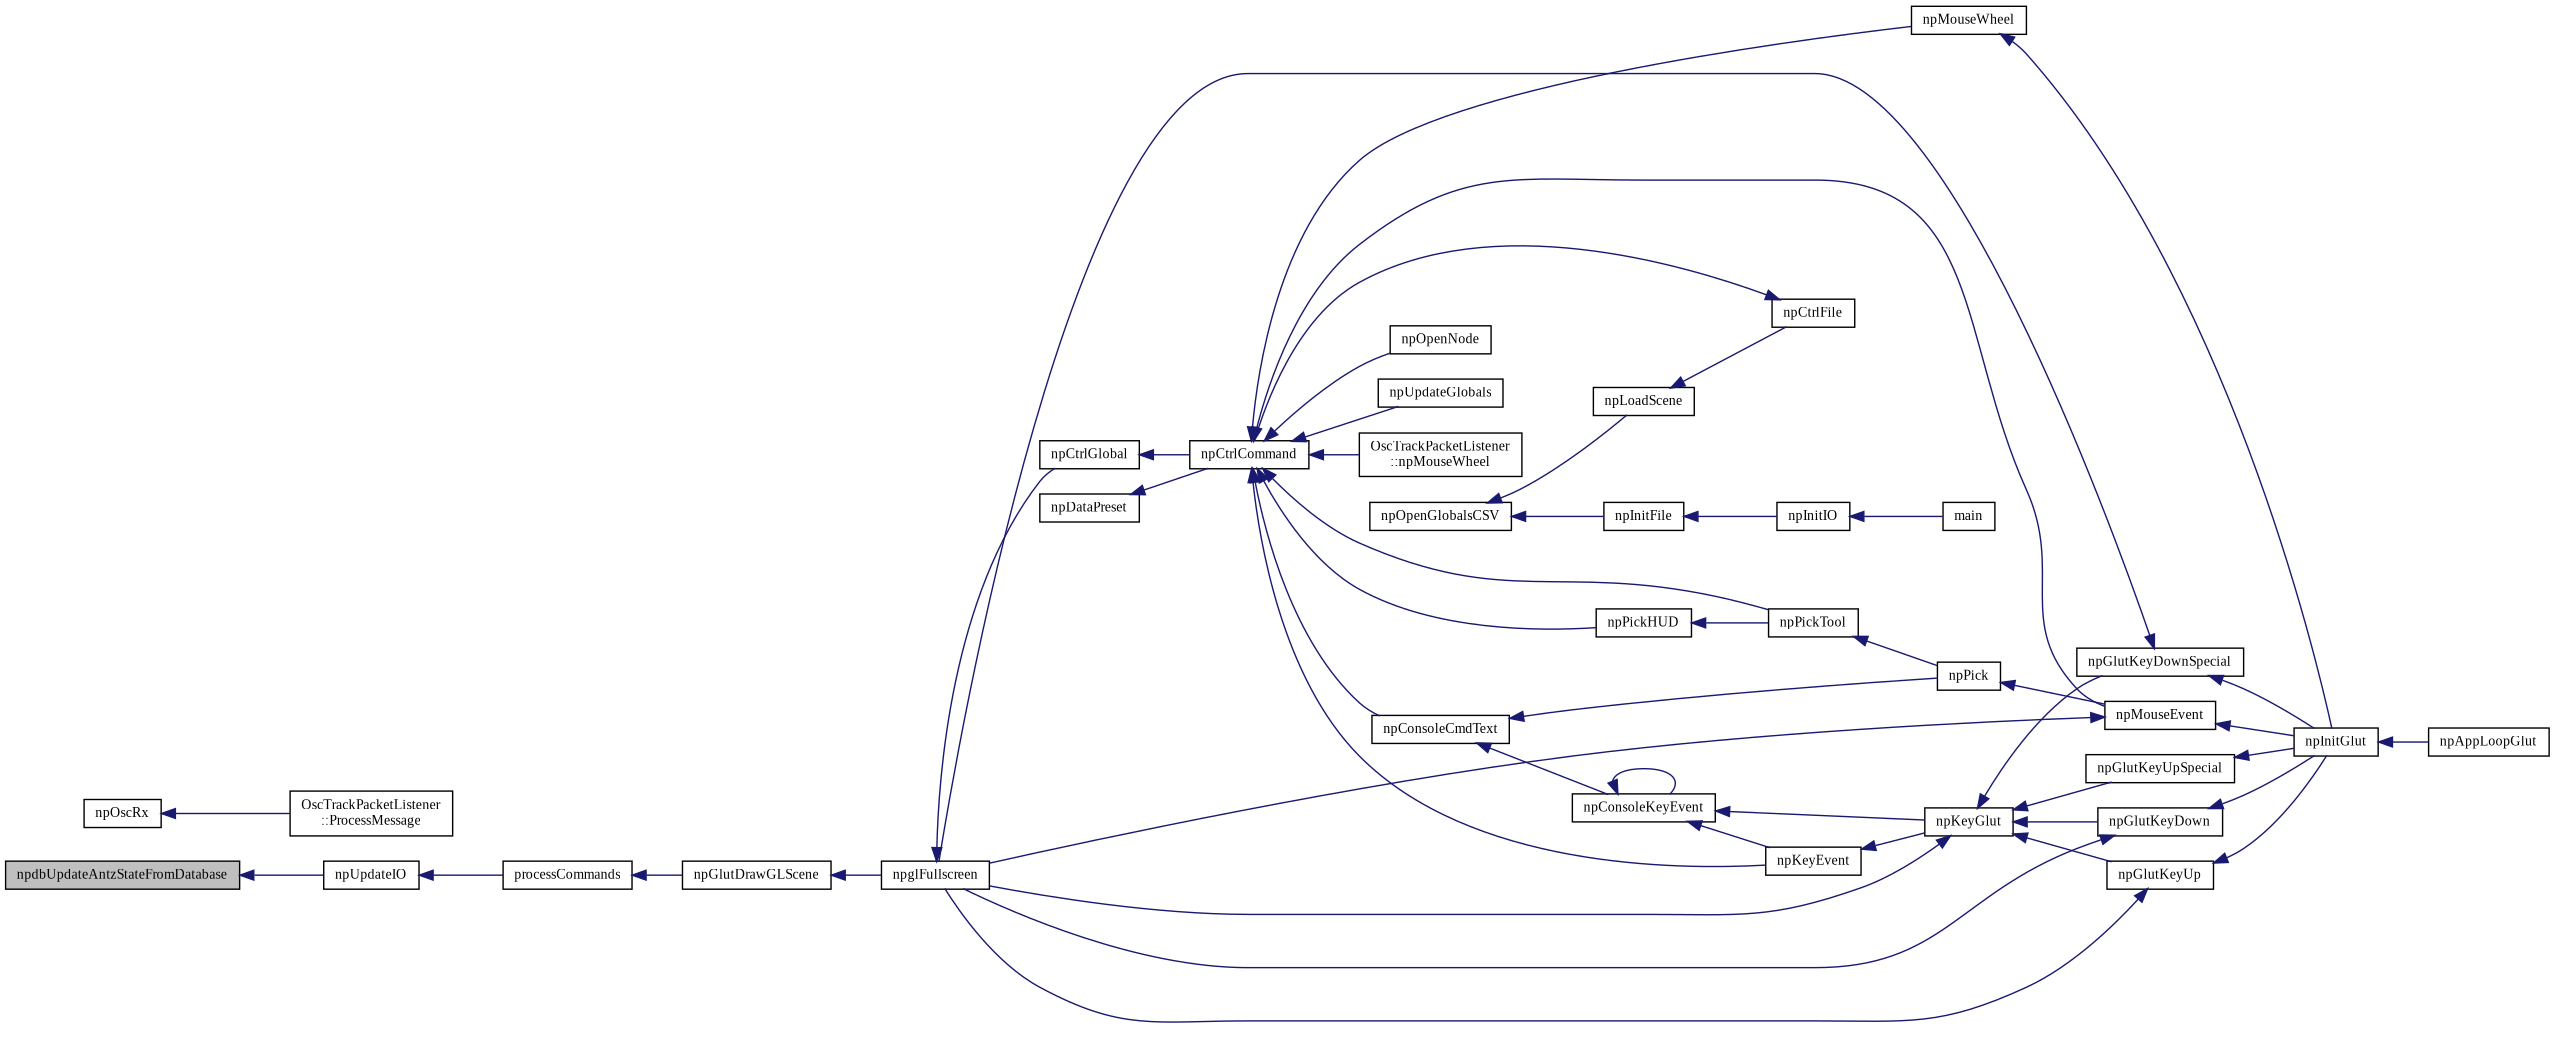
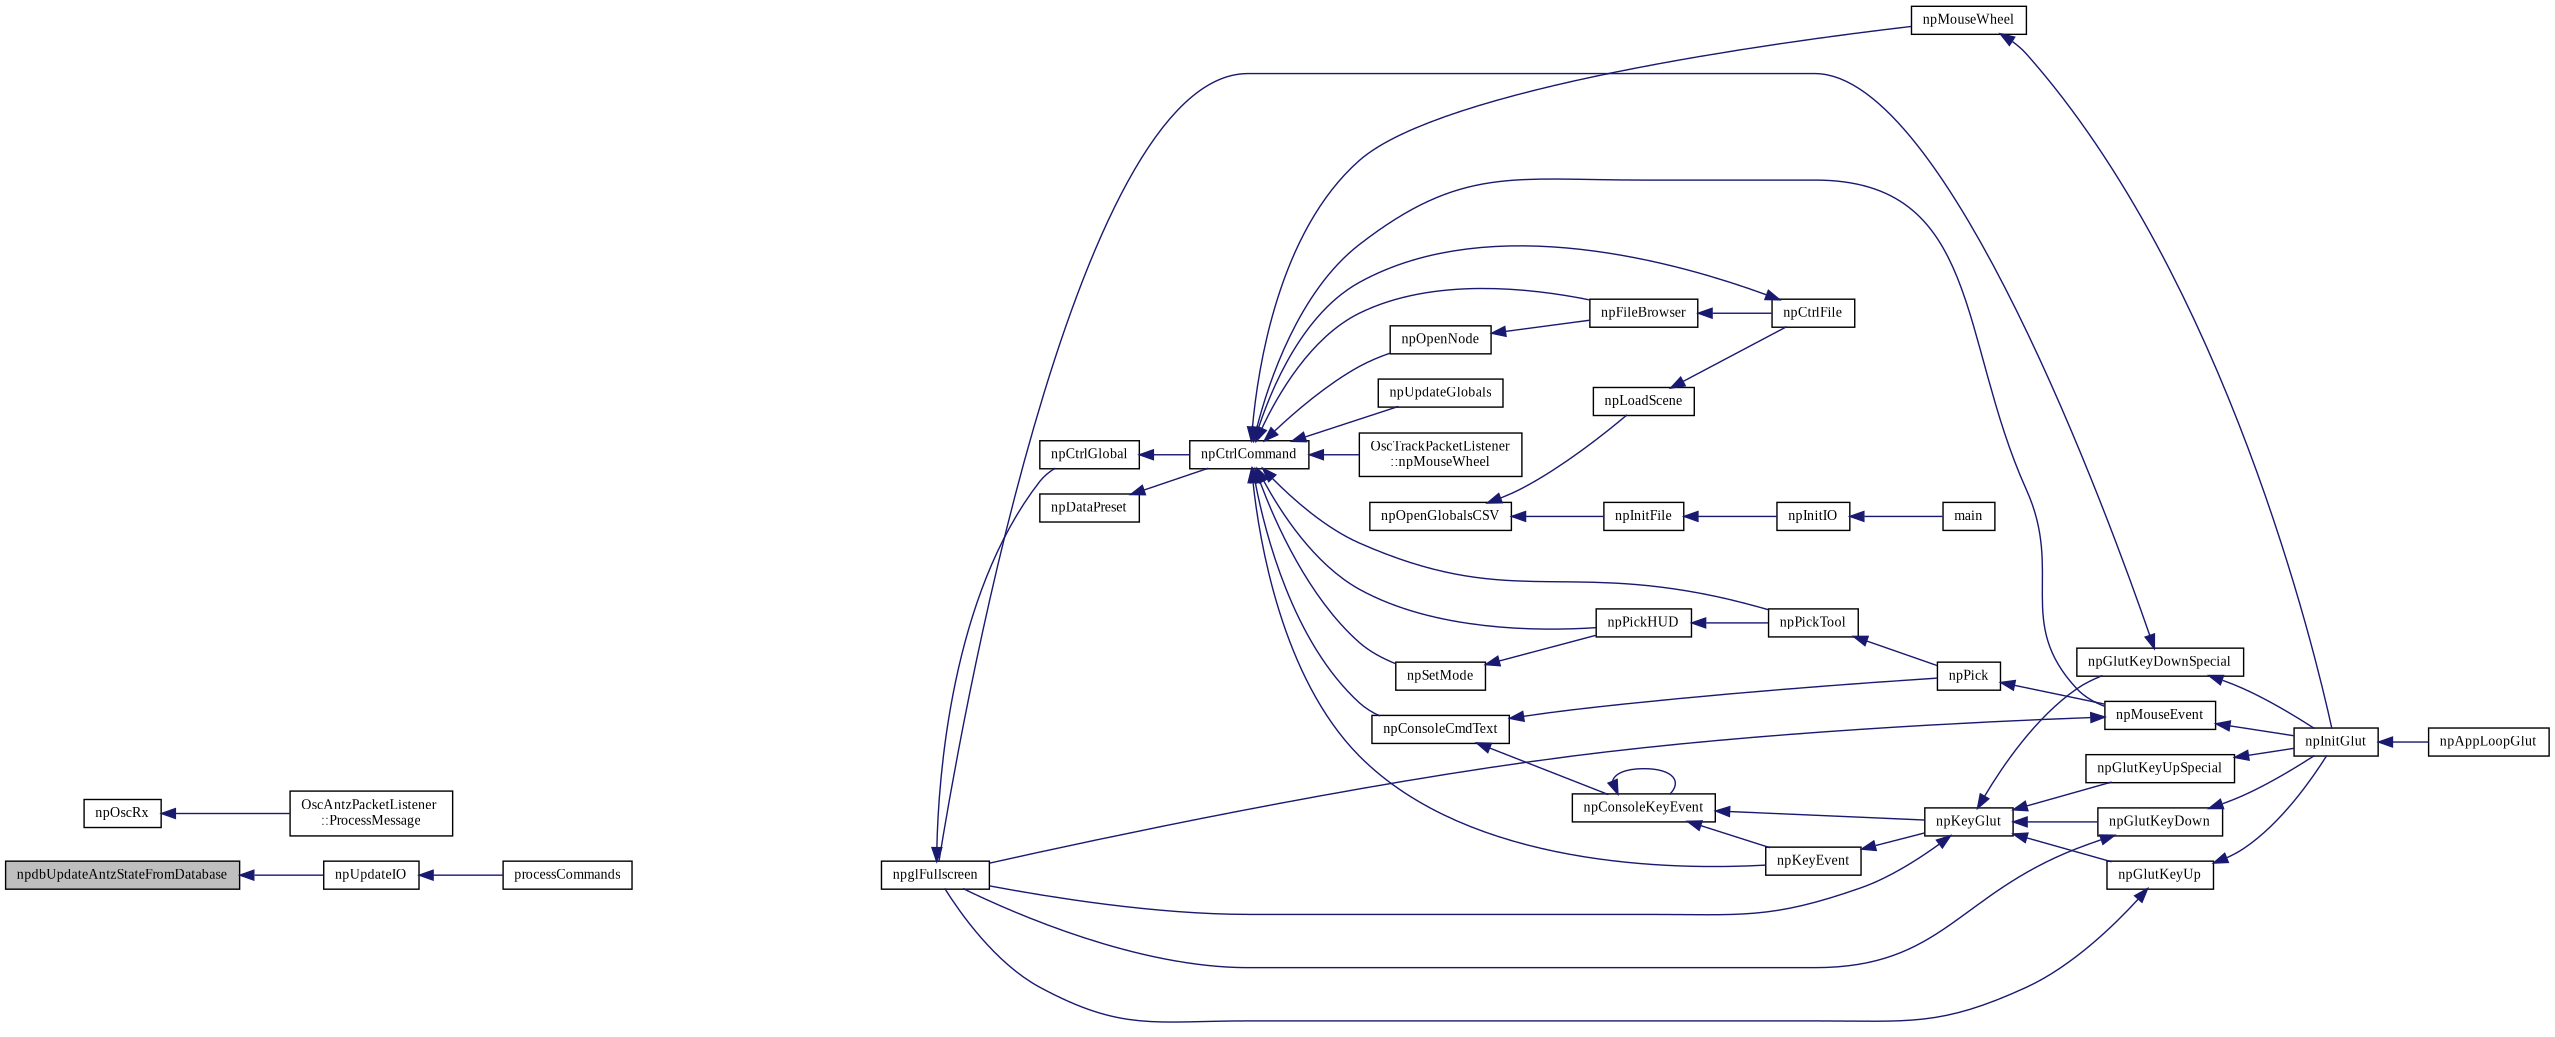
node "npFileBrowser": added
node "npSetMode": added
node "OscTrackPacketListener ::ProcessMessage": label "OscTrackPacketListener ::ProcessMessage" -> "OscAntzPacketListener ::ProcessMessage"
node "npGlutDrawGLScene": removed
